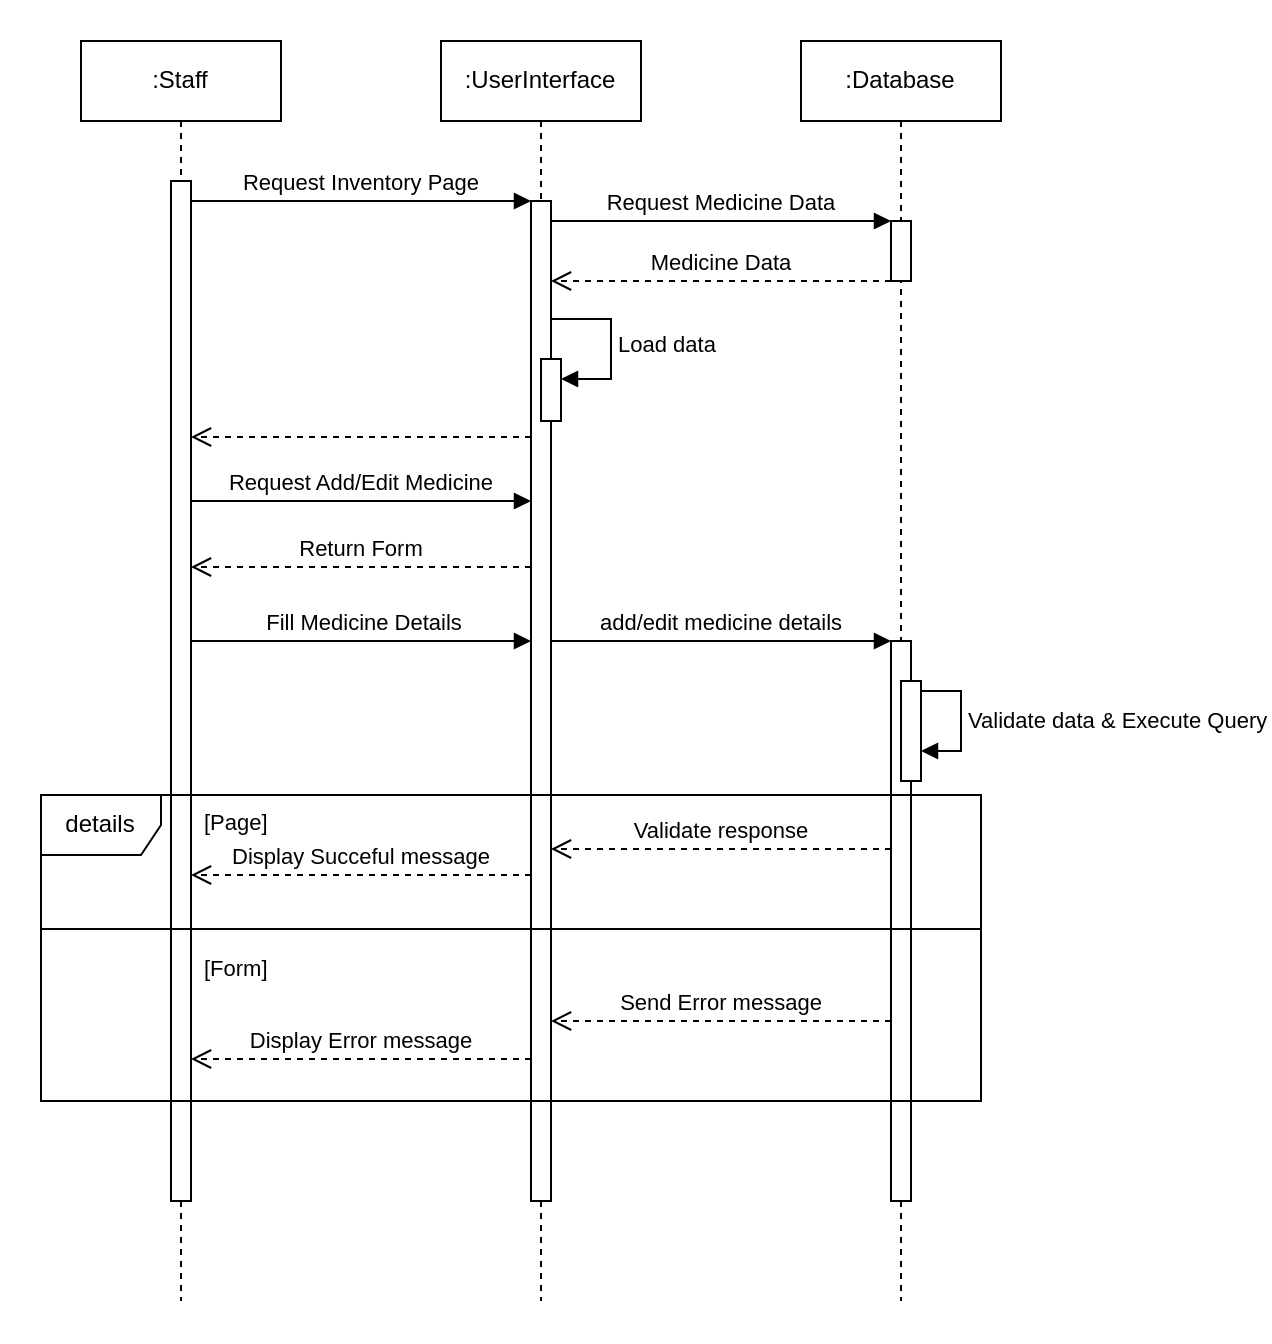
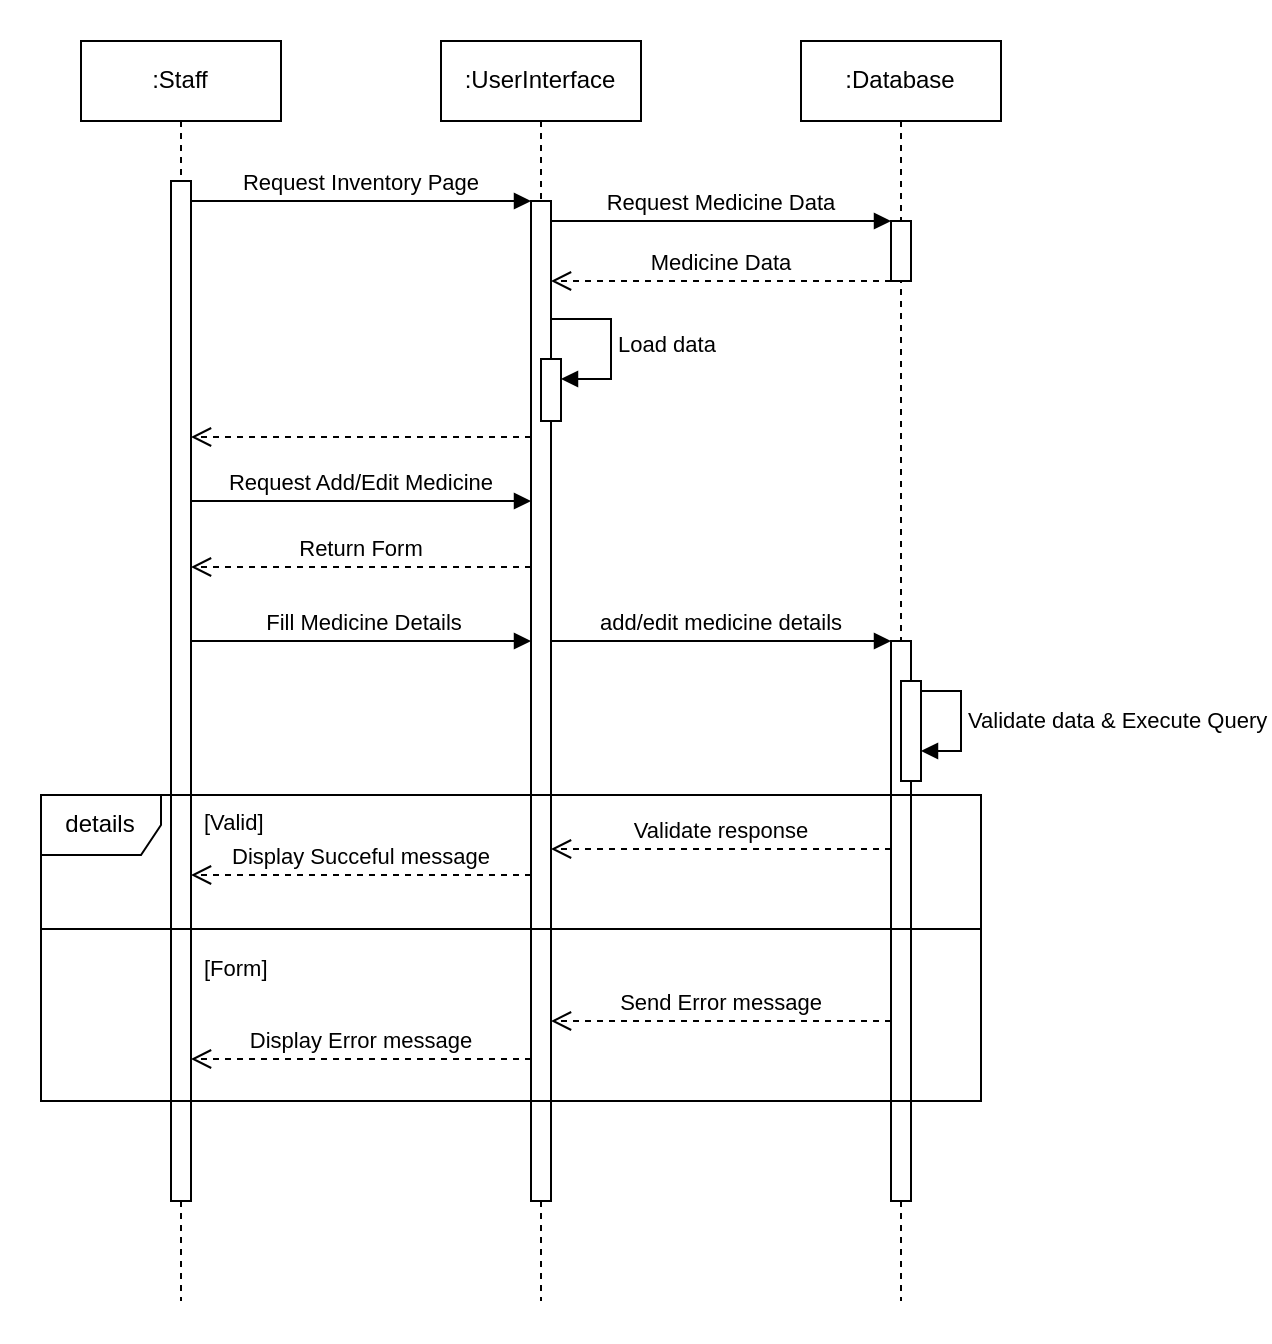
node "[Page]": label "[Page]" -> "[Valid]"
